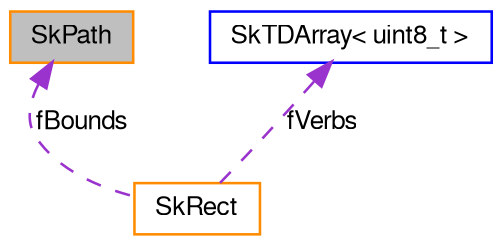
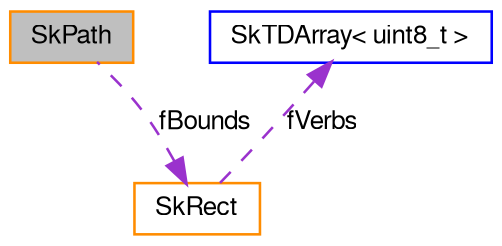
edge "SkRect" -> "SkPath": reversed
